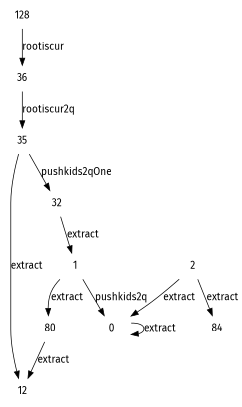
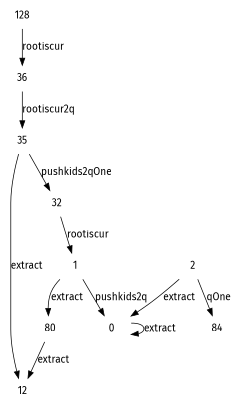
edge "32" -> "1": label "extract" -> "rootiscur"
edge "2" -> "84": label "extract" -> "qOne"
